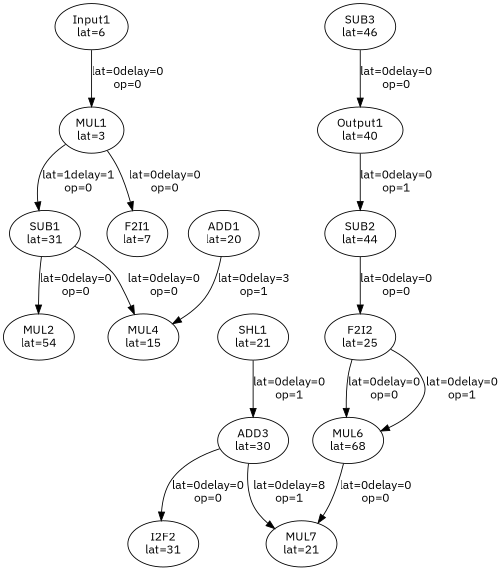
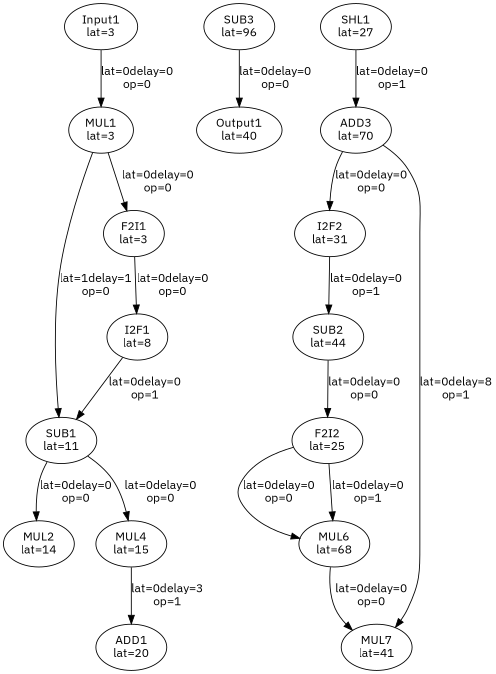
node "Input1 lat=6": label "Input1 lat=6" -> "Input1 lat=3"
node "SUB3 lat=46": label "SUB3 lat=46" -> "SUB3 lat=96"
edge "Output1 lat=40" -> "SUB2 lat=44": now "I2F2 lat=31" -> "SUB2 lat=44"
node "SUB1 lat=31": label "SUB1 lat=31" -> "SUB1 lat=11"
node "F2I1 lat=7": label "F2I1 lat=7" -> "F2I1 lat=3"
edge "ADD1 lat=20" -> "MUL4 lat=15": reversed
node "MUL2 lat=54": label "MUL2 lat=54" -> "MUL2 lat=14"
node "I2F1 lat=8": added
node "SHL1 lat=21": label "SHL1 lat=21" -> "SHL1 lat=27"
node "ADD3 lat=30": label "ADD3 lat=30" -> "ADD3 lat=70"
node "MUL7 lat=21": label "MUL7 lat=21" -> "MUL7 lat=41"
